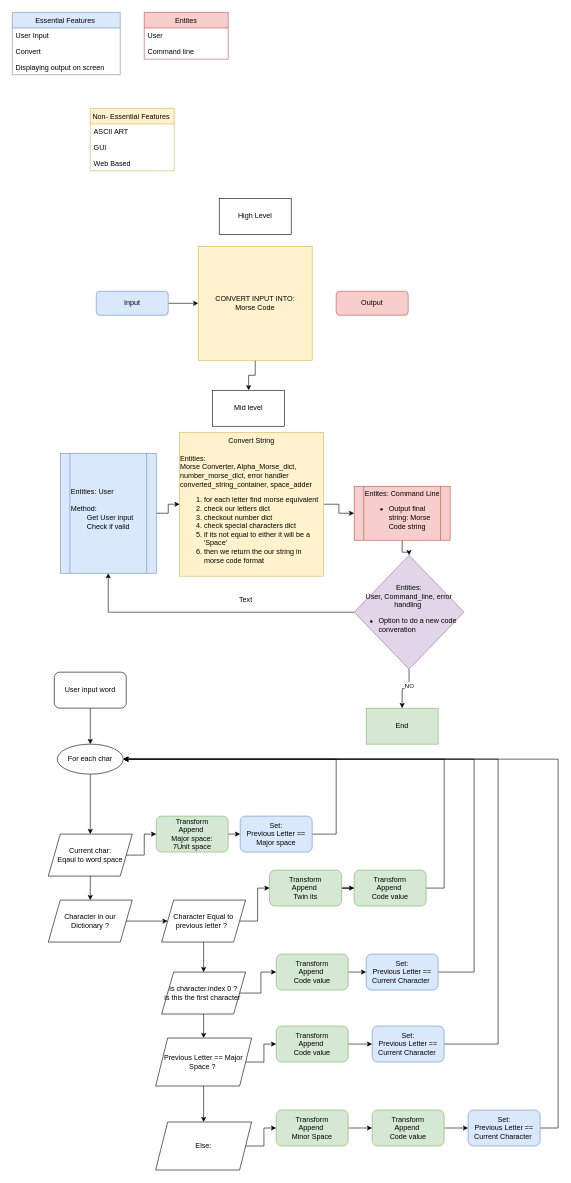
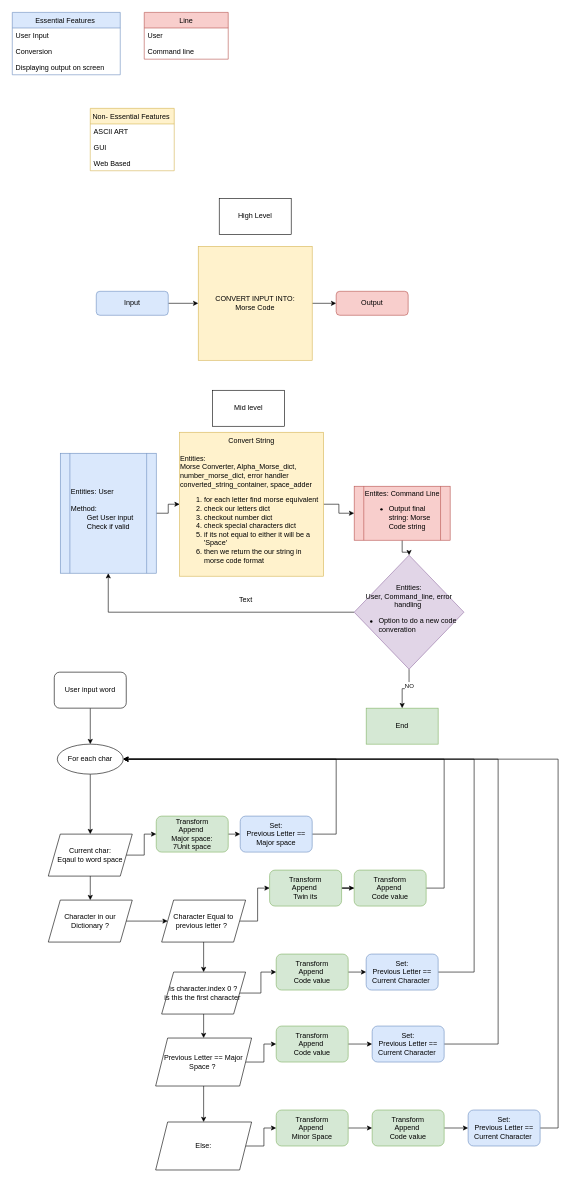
node "Entites": label "Entites" -> "Line"
node "Convert": label "Convert" -> "Conversion"
edge "CONVERT INPUT INTO: Morse Code" -> "Mid level": now "CONVERT INPUT INTO: Morse Code" -> "Output"
